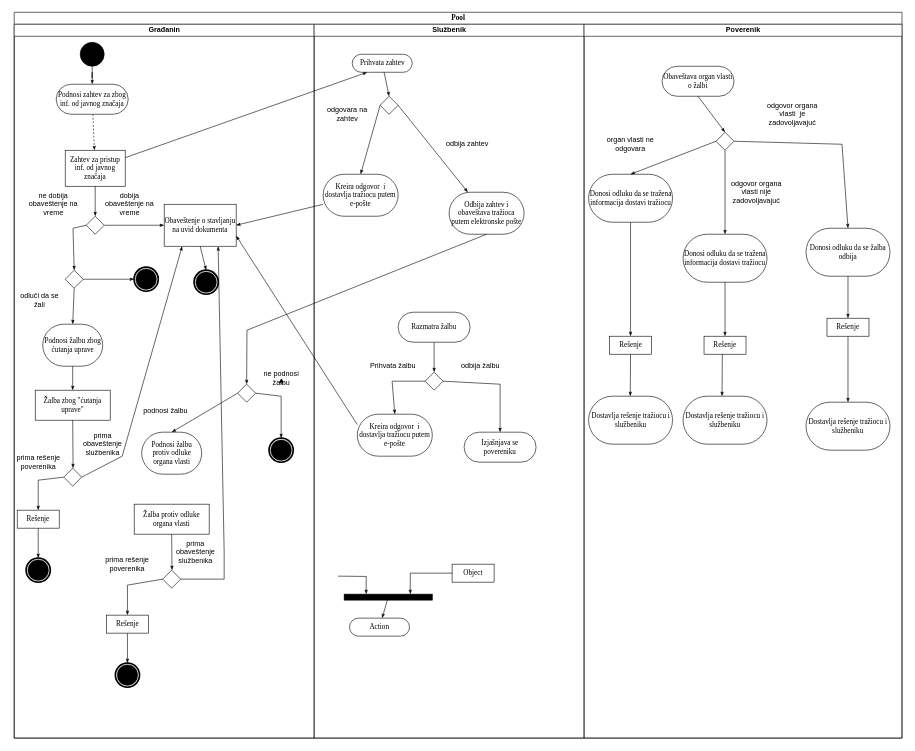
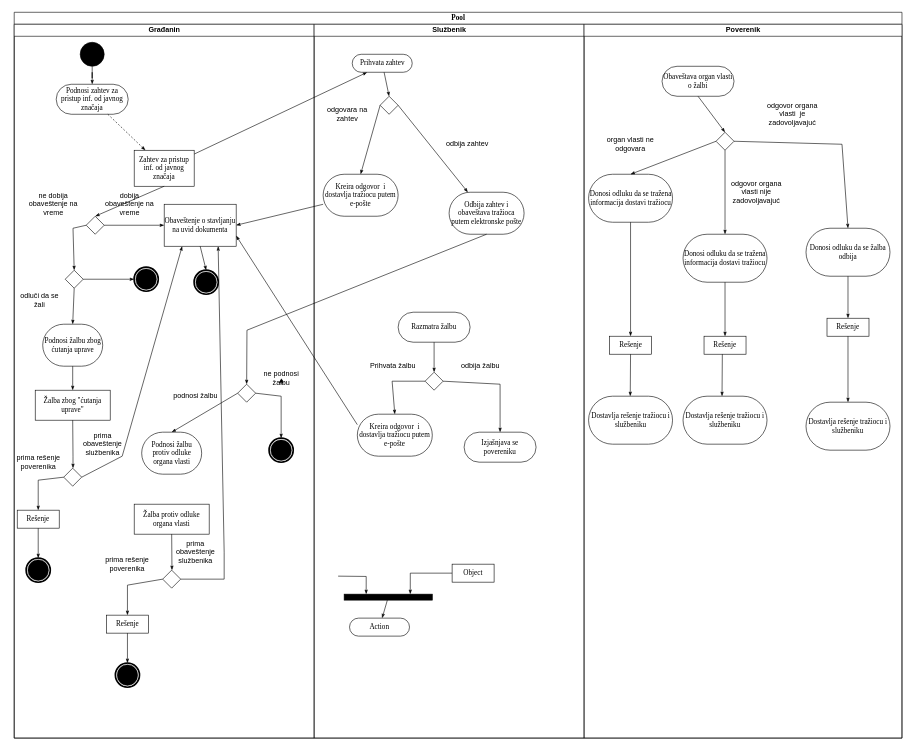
node "Podnosi zahtev za zbog inf. od javnog značaja": label "Podnosi zahtev za zbog inf. od javnog značaja" -> "Podnosi zahtev za pristup inf. od javnog značaja"
node "Zahtev za pristup inf. od javnog značaja": moved (95, 168) -> (164, 168)
node "podnosi žalbu": moved (166, 411) -> (196, 396)
